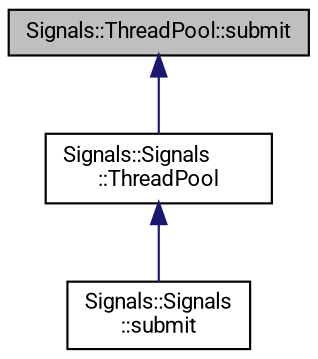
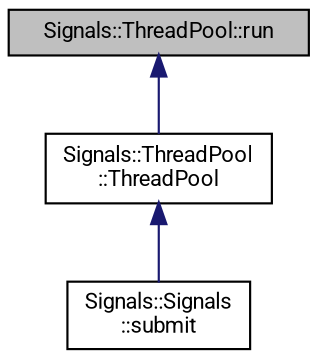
node "Signals::ThreadPool::submit": label "Signals::ThreadPool::submit" -> "Signals::ThreadPool::run"
node "Signals::Signals ::ThreadPool": label "Signals::Signals ::ThreadPool" -> "Signals::ThreadPool ::ThreadPool"
